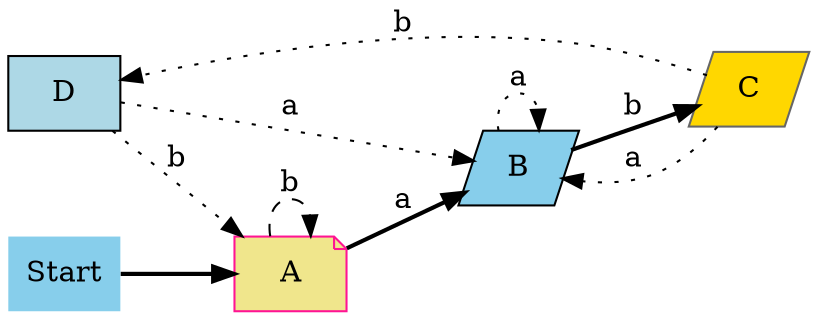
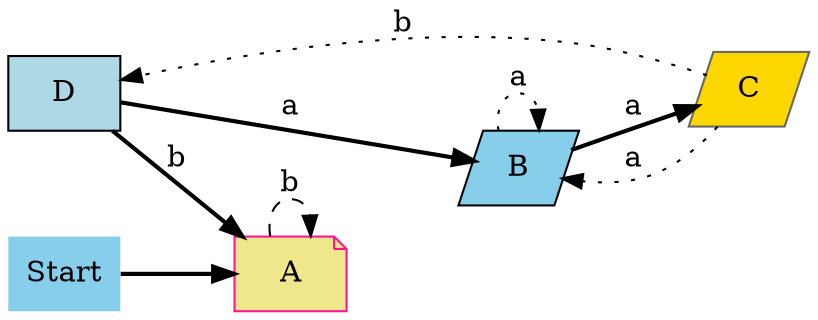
edge "B" -> "C": label " b " -> " a "
edge "D" -> "B": style dotted -> bold
edge "D" -> "A": style dotted -> bold
edge "A" -> "B": removed, label "a"
